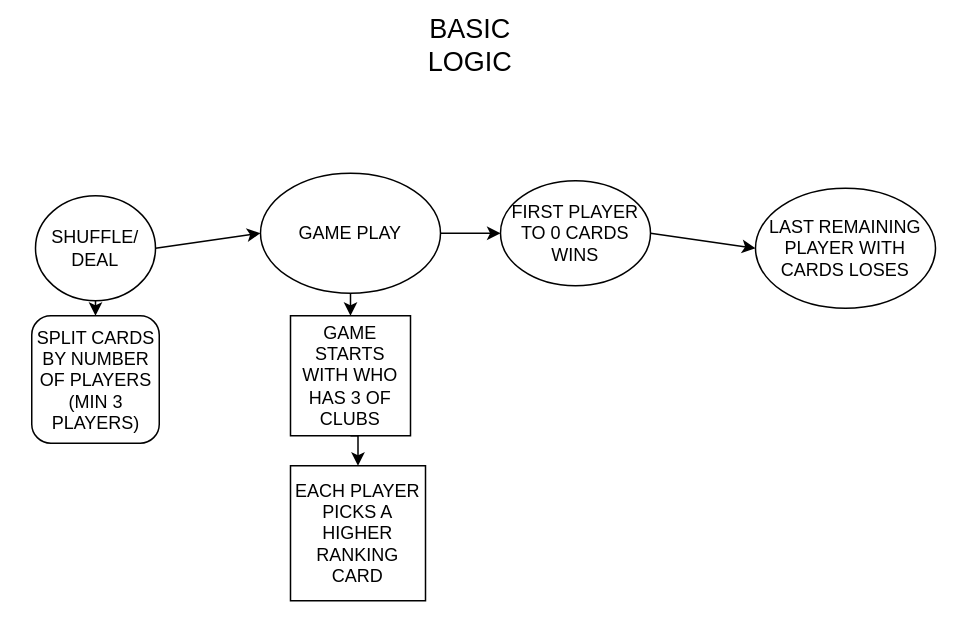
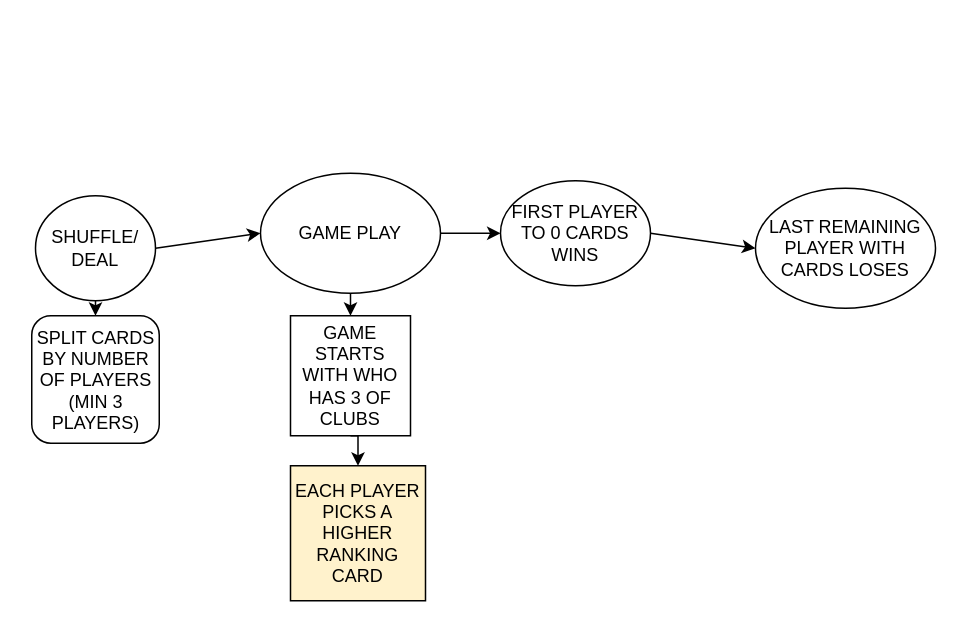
node "BASIC LOGIC": removed
node "EACH PLAYER PICKS A HIGHER RANKING CARD": fillcolor #ffffff -> #fff2cc
